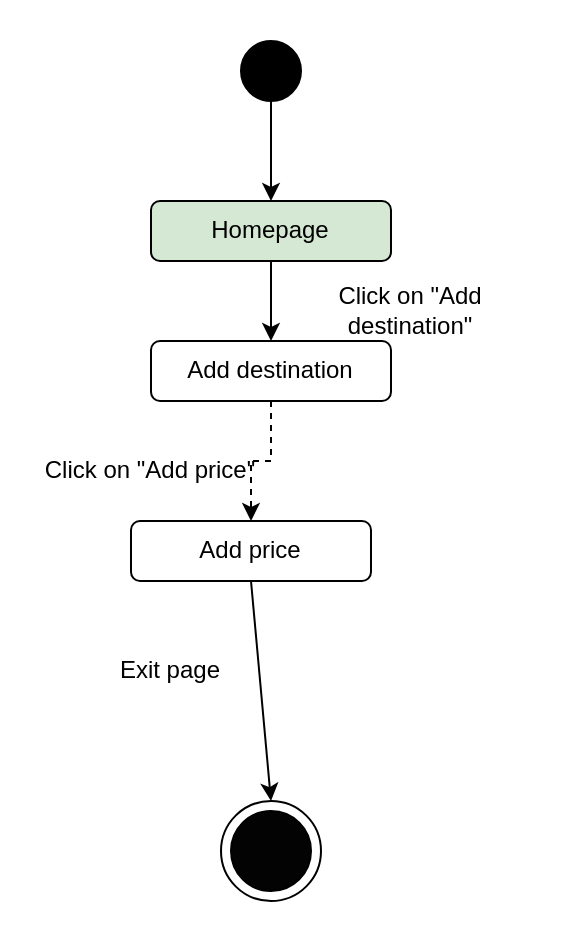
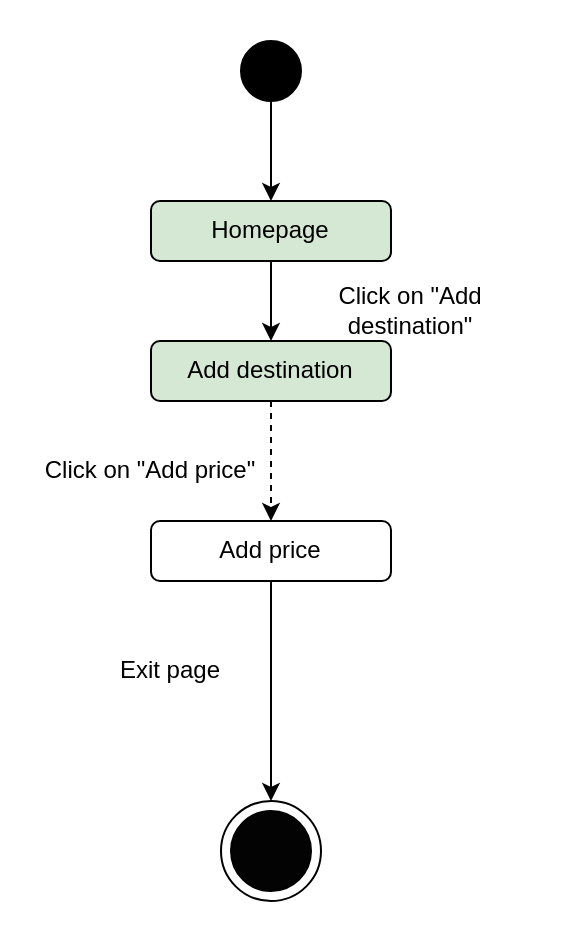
node "Add destination": fillcolor #ffffff -> #d5e8d4
node "Add price": moved (251, 551) -> (271, 551)
